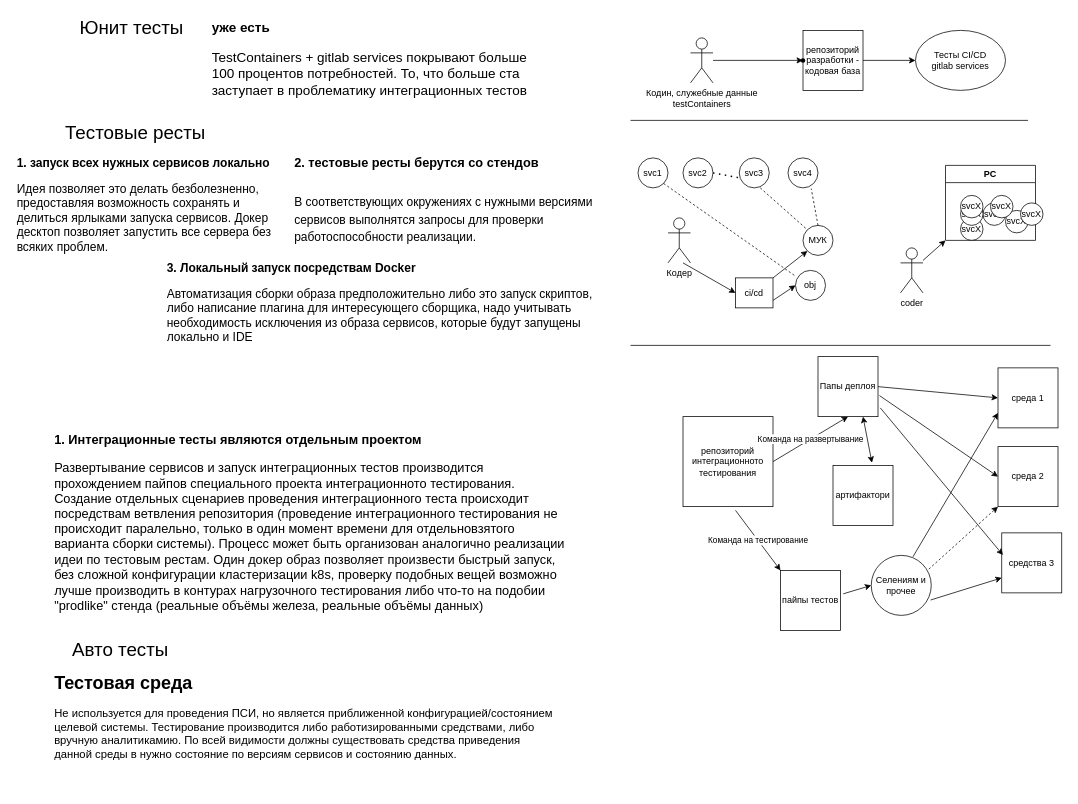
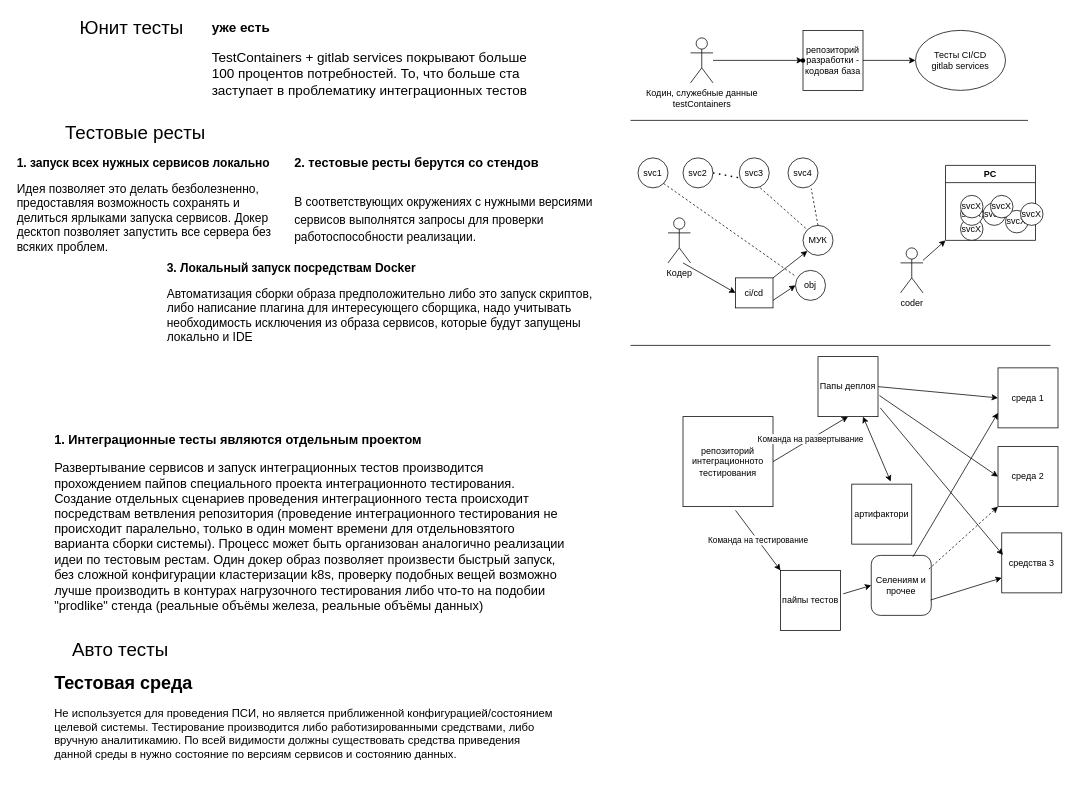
node "артифактори": moved (863, 495) -> (882, 514)
node "Селениям и прочее": shape ellipse -> rounded rectangle
